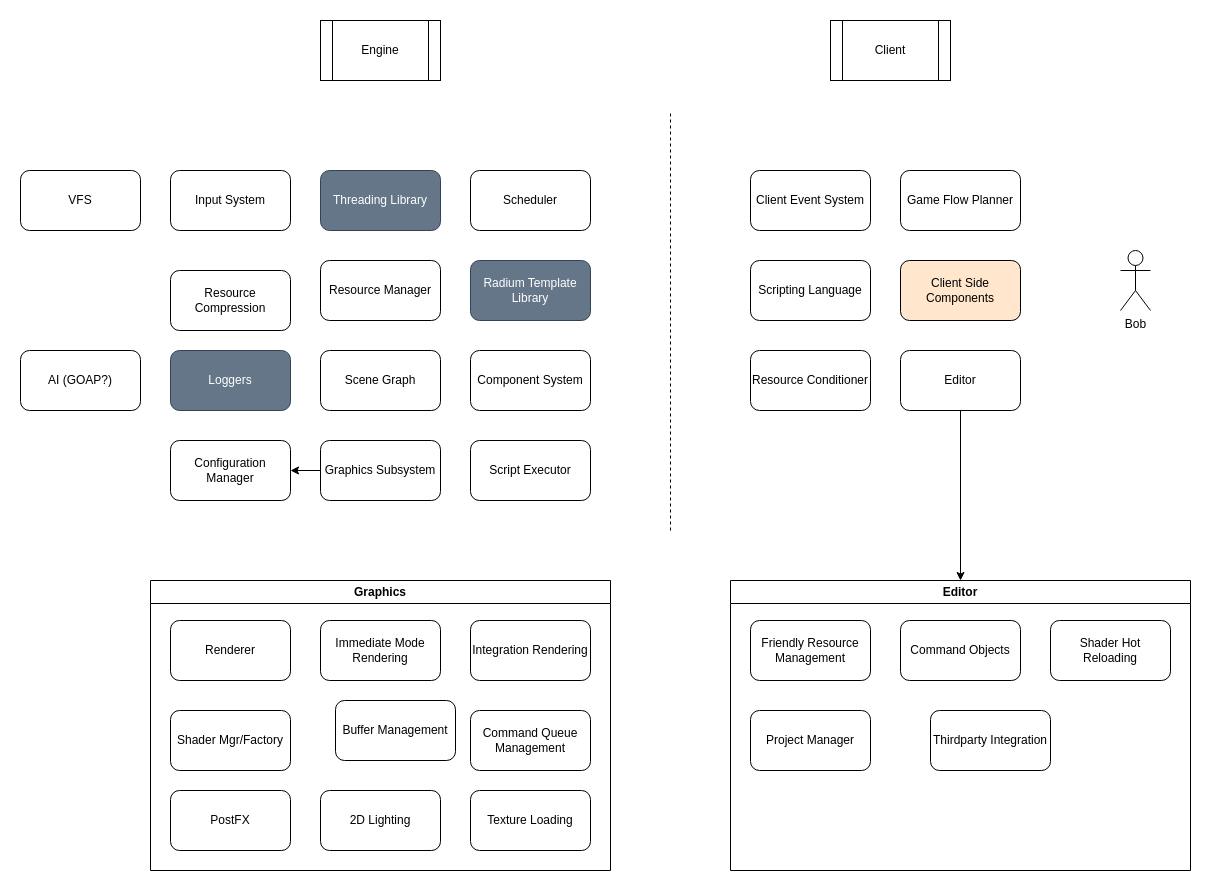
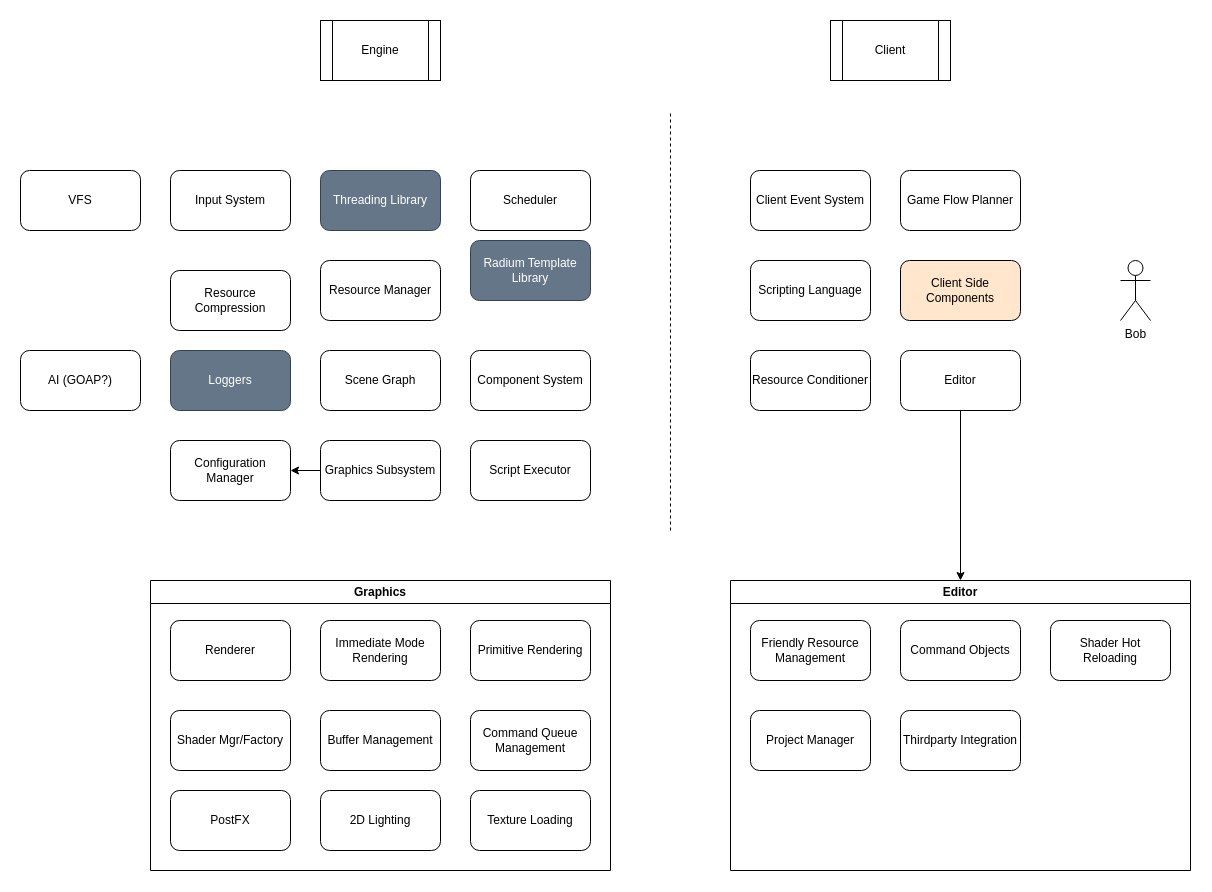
node "Bob": moved (1136, 281) -> (1136, 291)
node "Radium Template Library": moved (531, 291) -> (531, 271)
node "Integration Rendering": label "Integration Rendering" -> "Primitive Rendering"
node "Buffer Management": moved (396, 731) -> (381, 741)
node "Thirdparty Integration": moved (991, 741) -> (961, 741)
